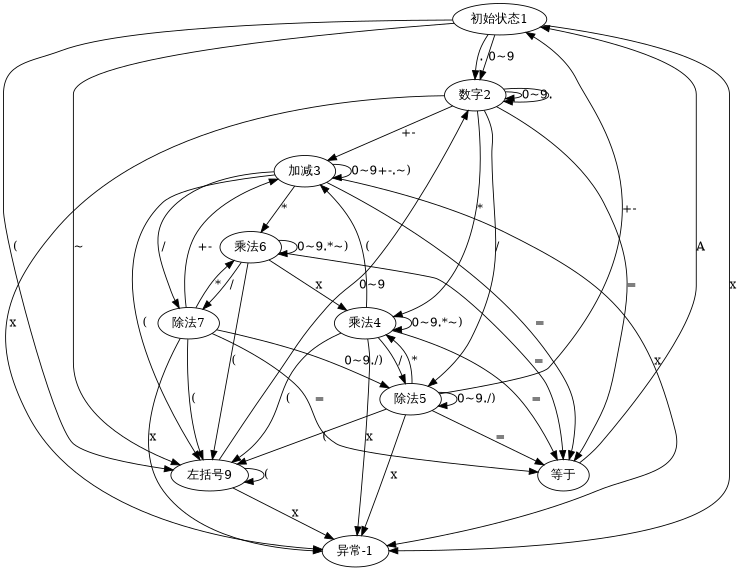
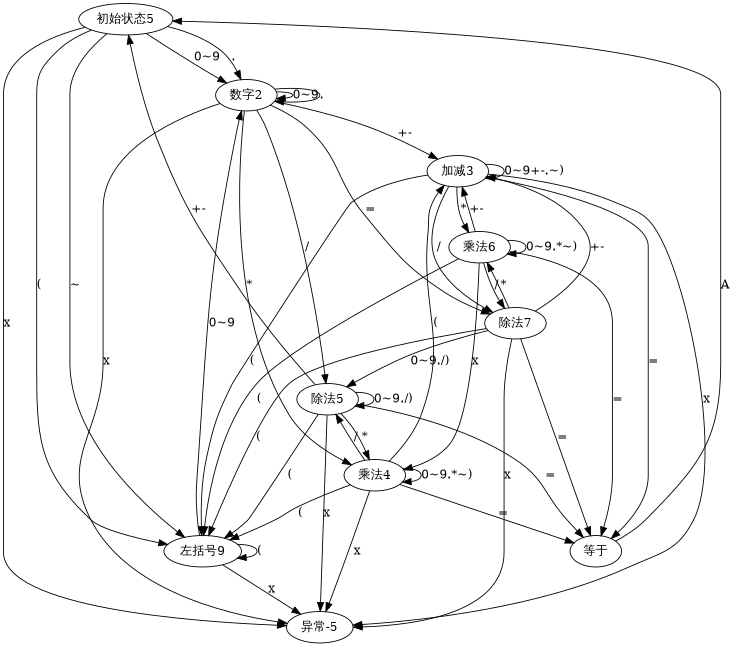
node "初始状态1": label "初始状态1" -> "初始状态5"
edge "乘法6" -> "加减3": added, label "+-"
edge "数字2" -> "等于": now "数字2" -> "除法7"
node "异常-1": label "异常-1" -> "异常-5"
